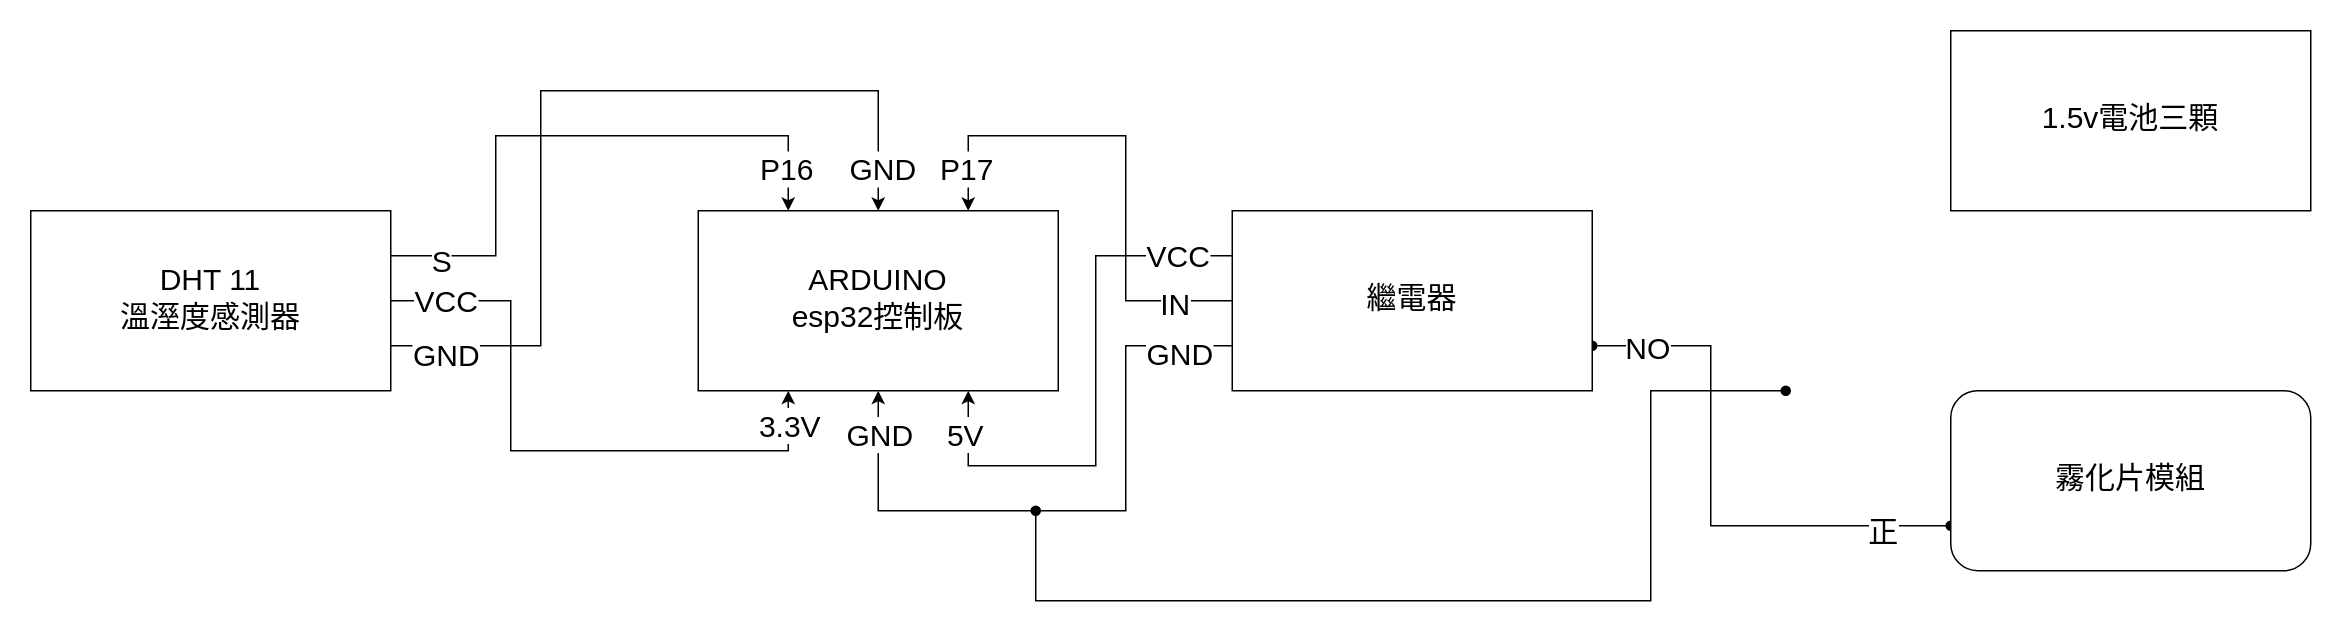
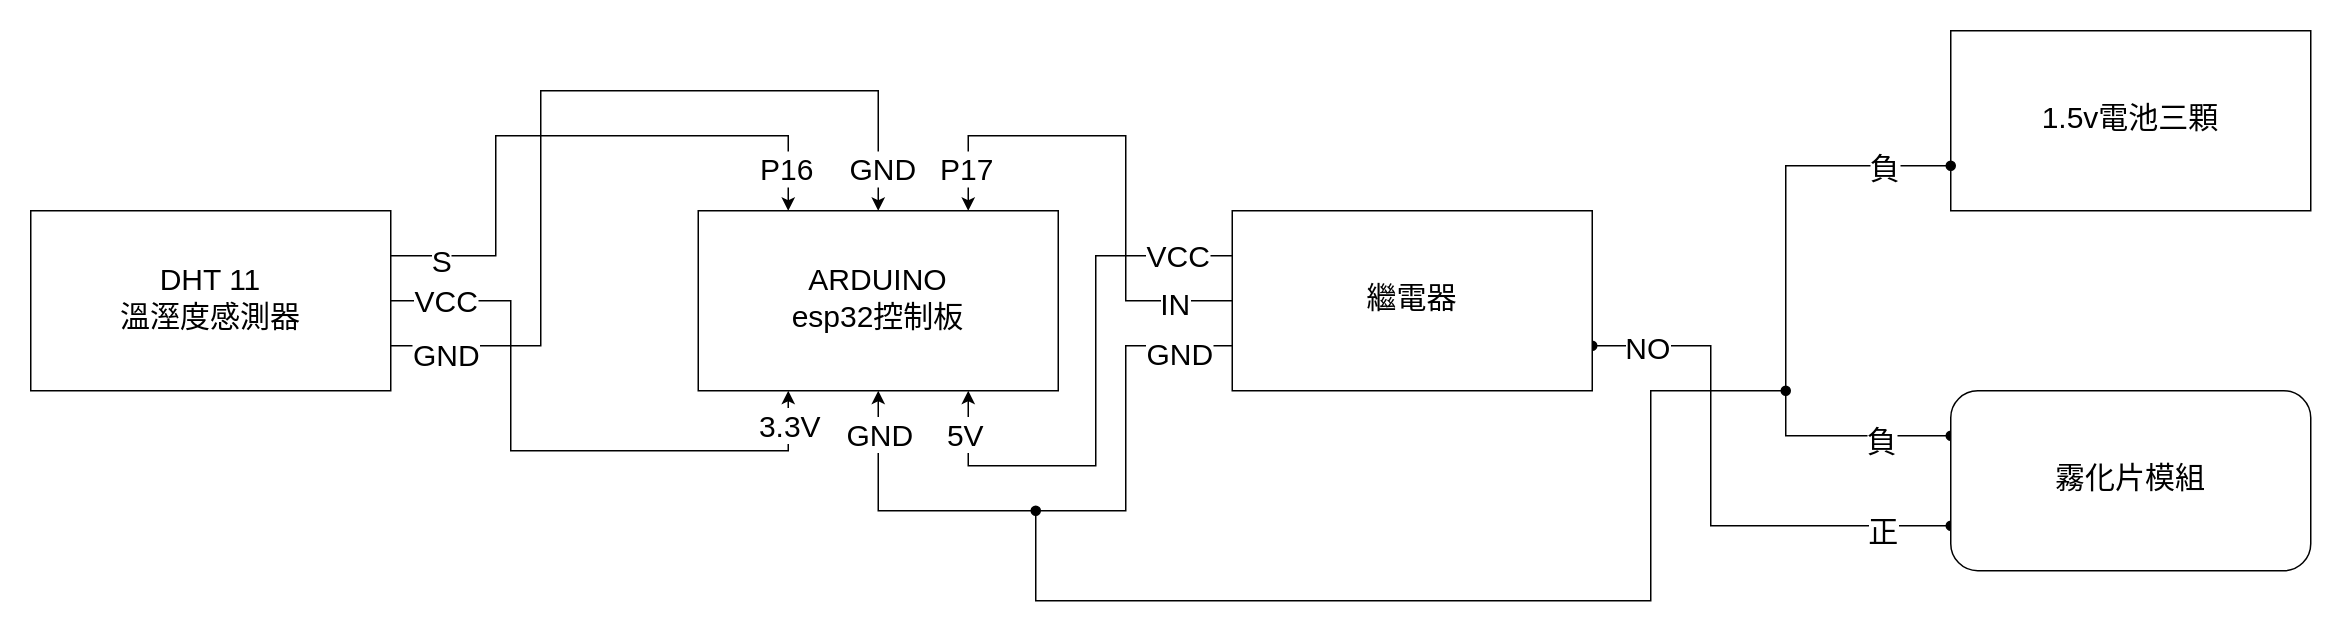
edge "1.5v電池三顆" -- "霧化片模組": added, labels "負", "負"
